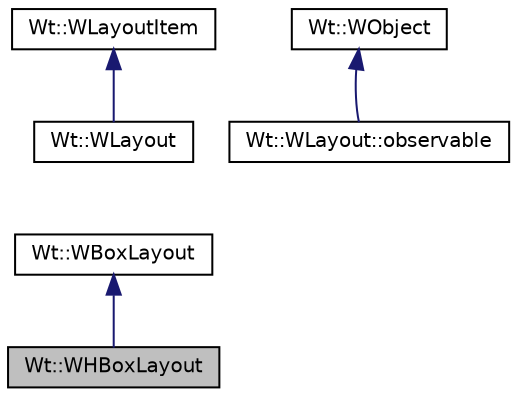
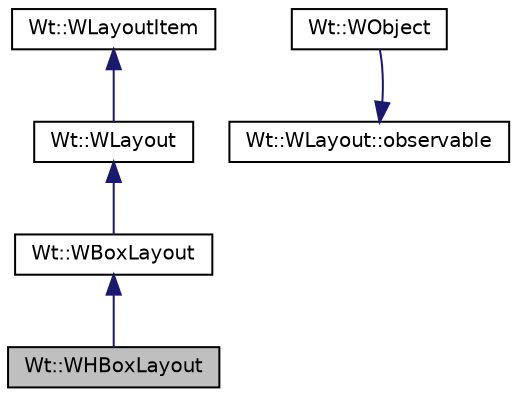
edge "Wt::WLayout::observable" -> "Wt::WObject": reversed
edge "Wt::WBoxLayout" -> "Wt::WLayout": added
